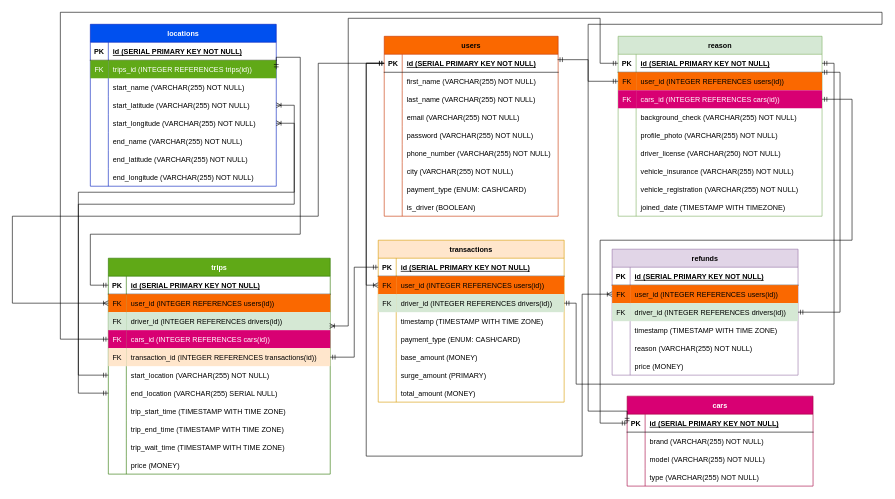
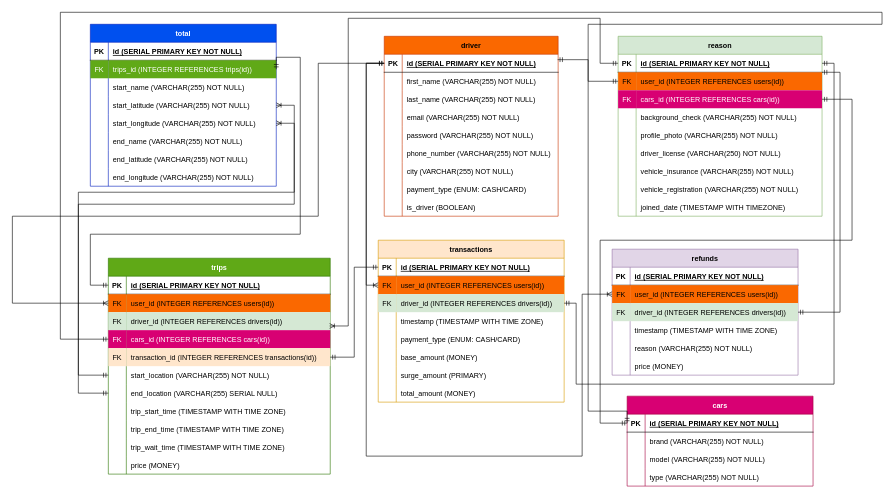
node "locations": label "locations" -> "total"
node "users": label "users" -> "driver"
